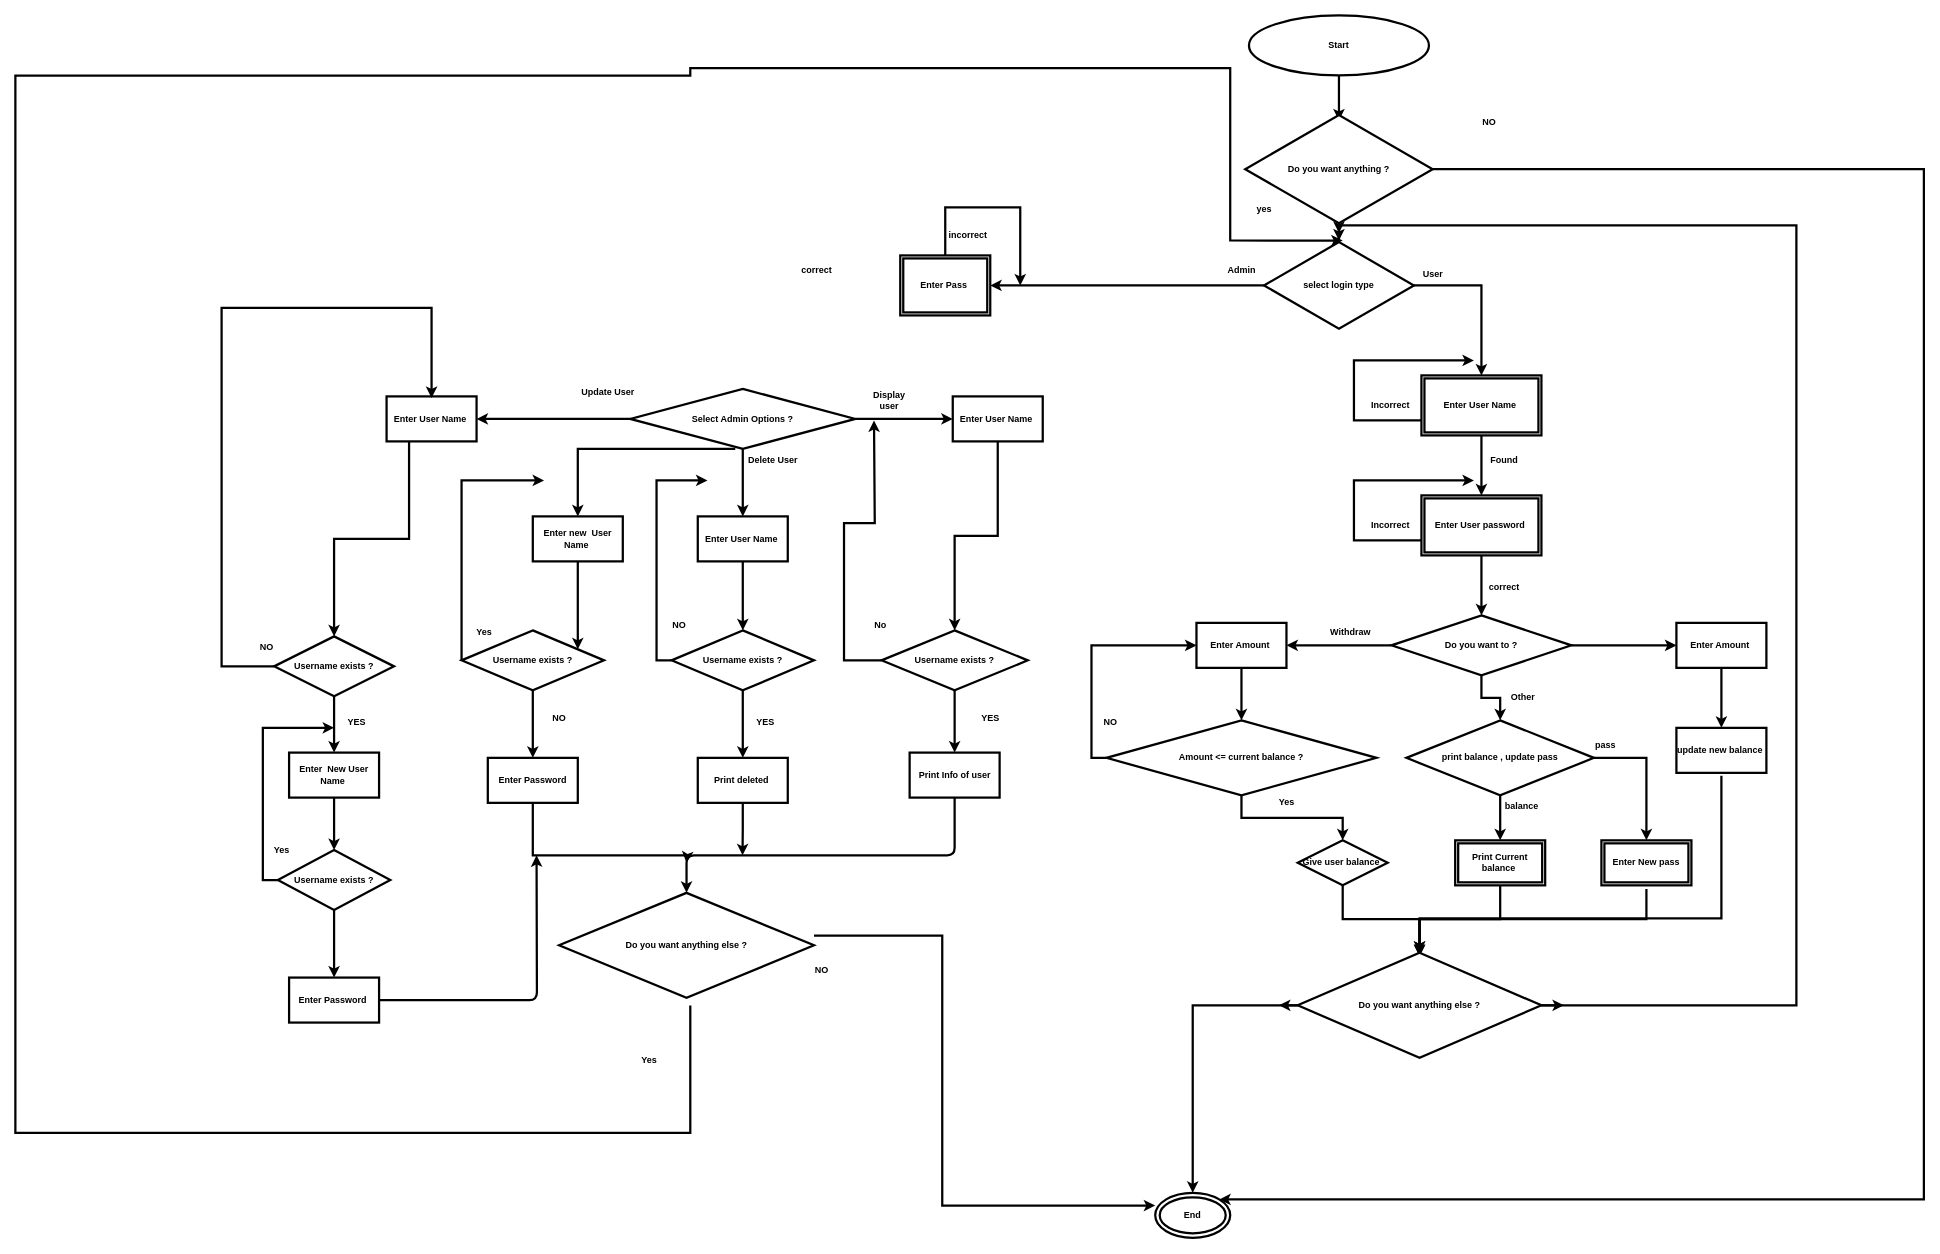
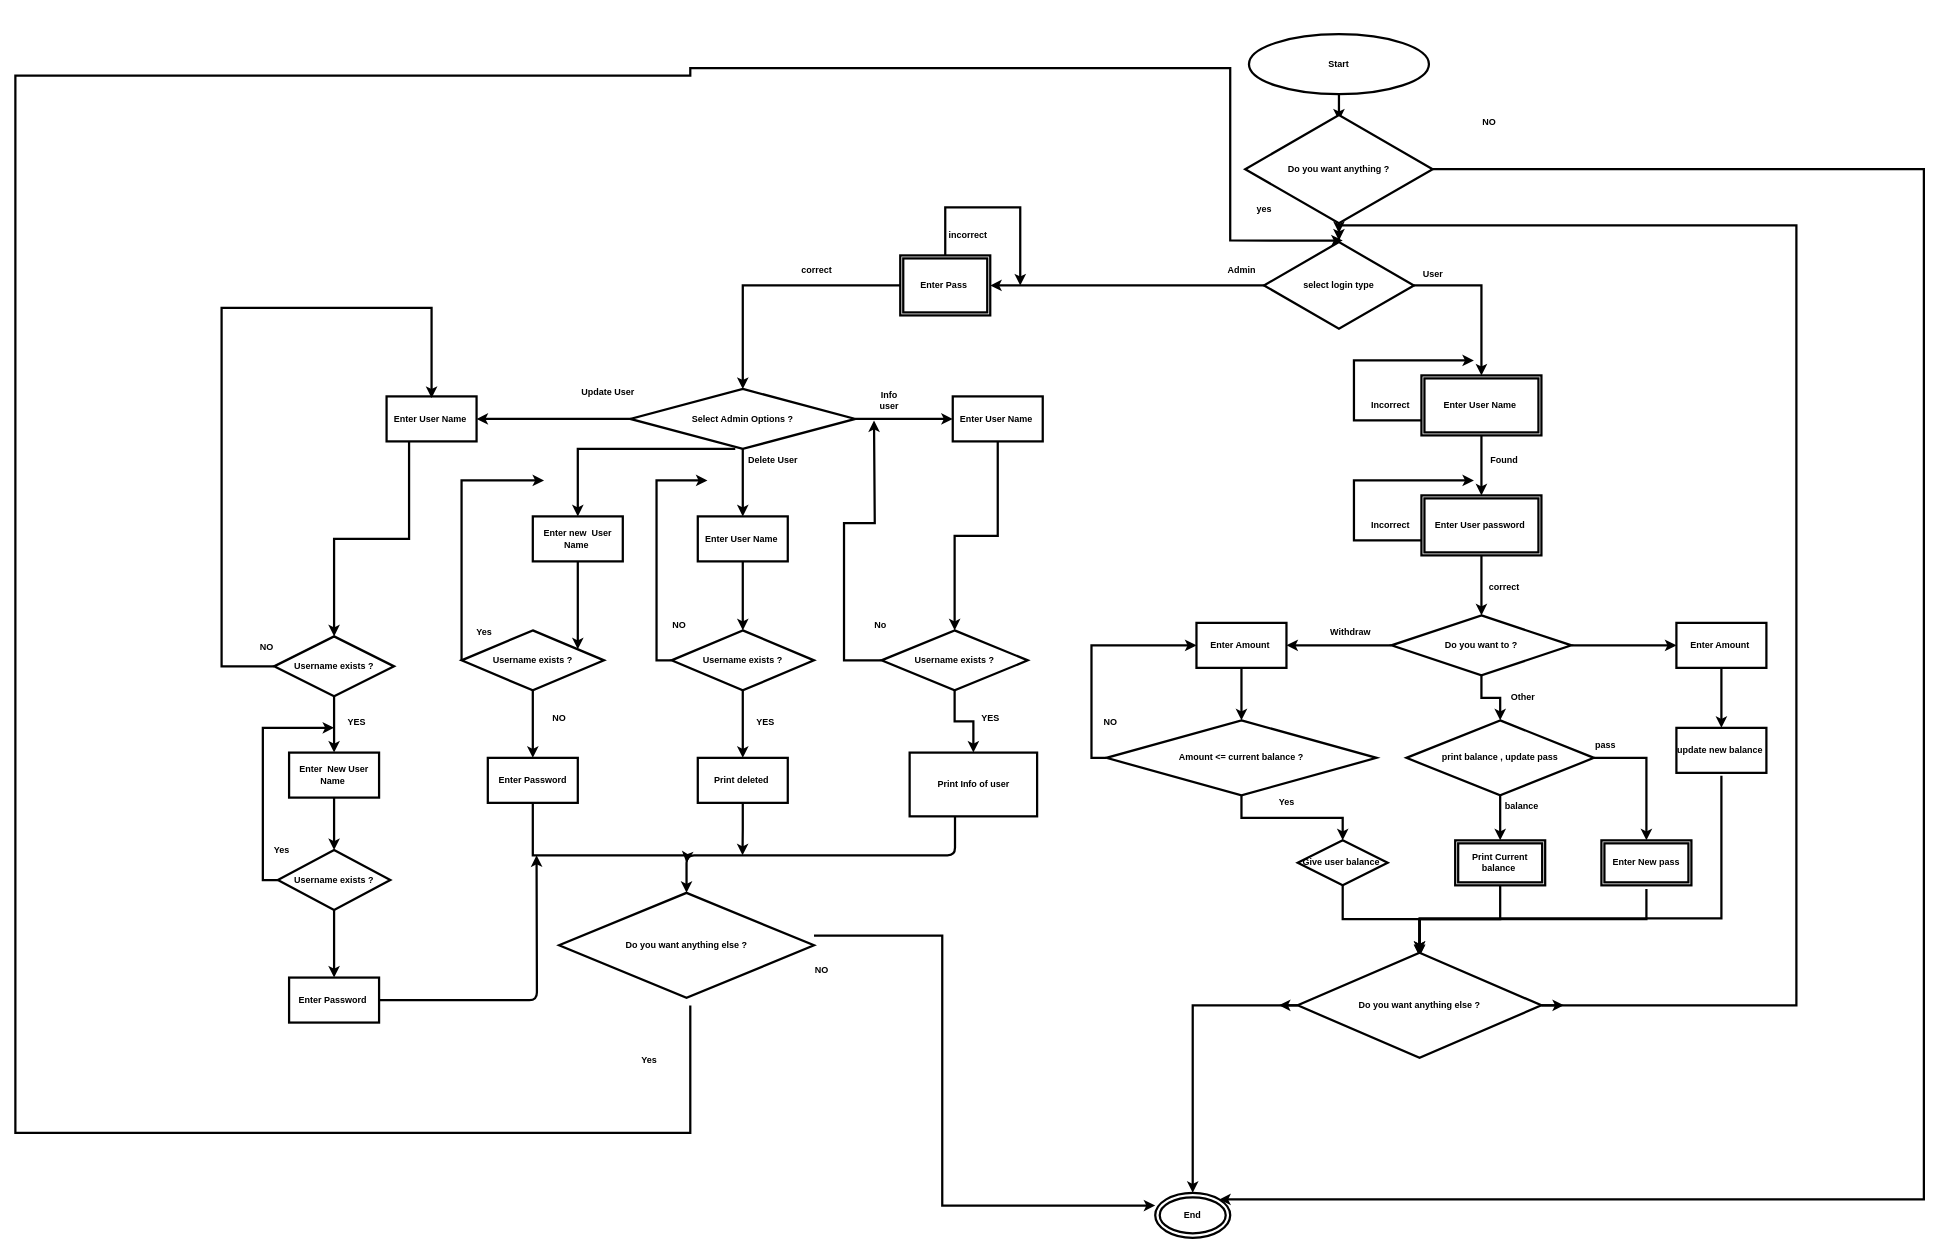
node "Start": moved (1339, 45) -> (1339, 64)
edge "Enter Pass" -> "Select Admin Options ?": added
node "Display user": label "Display user" -> "Info user"
node "Print Info of user": size 90x45 -> 128x64
